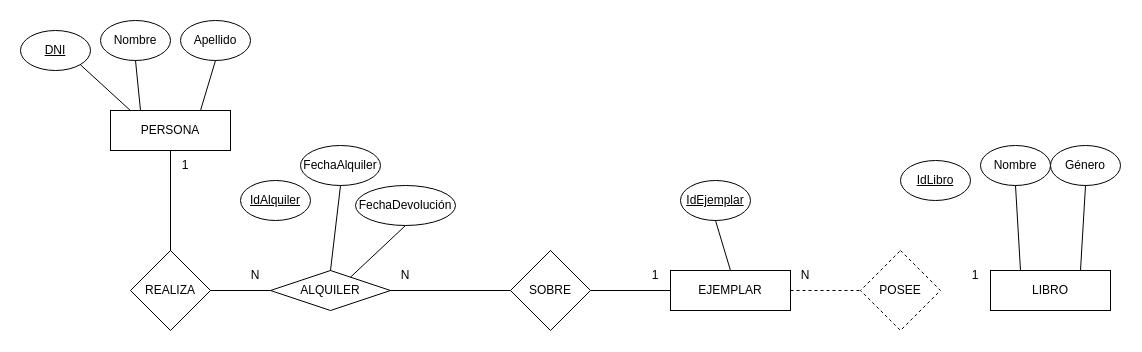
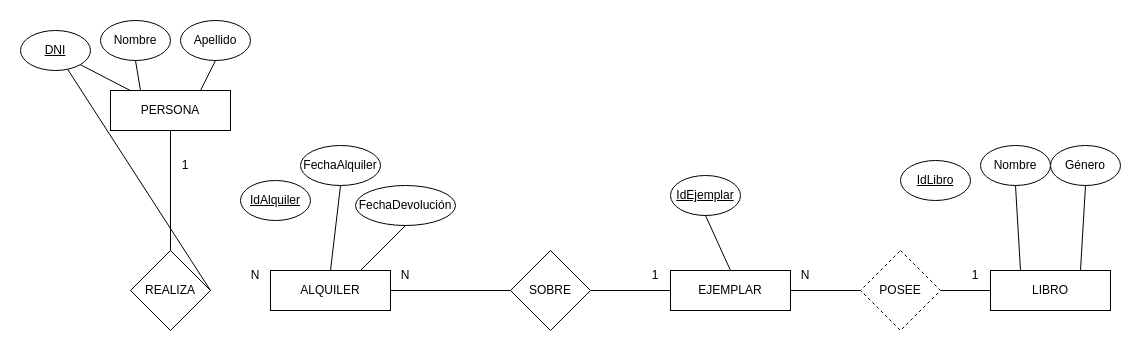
node "PERSONA": moved (171, 131) -> (171, 111)
node "IdEjemplar": moved (716, 201) -> (706, 196)
edge "REALIZA" -- "ALQUILER": now "REALIZA" -- "DNI"
node "ALQUILER": shape diamond -> rectangle
edge "EJEMPLAR" -- "POSEE": style dashed -> solid
edge "POSEE" -- "LIBRO": added
